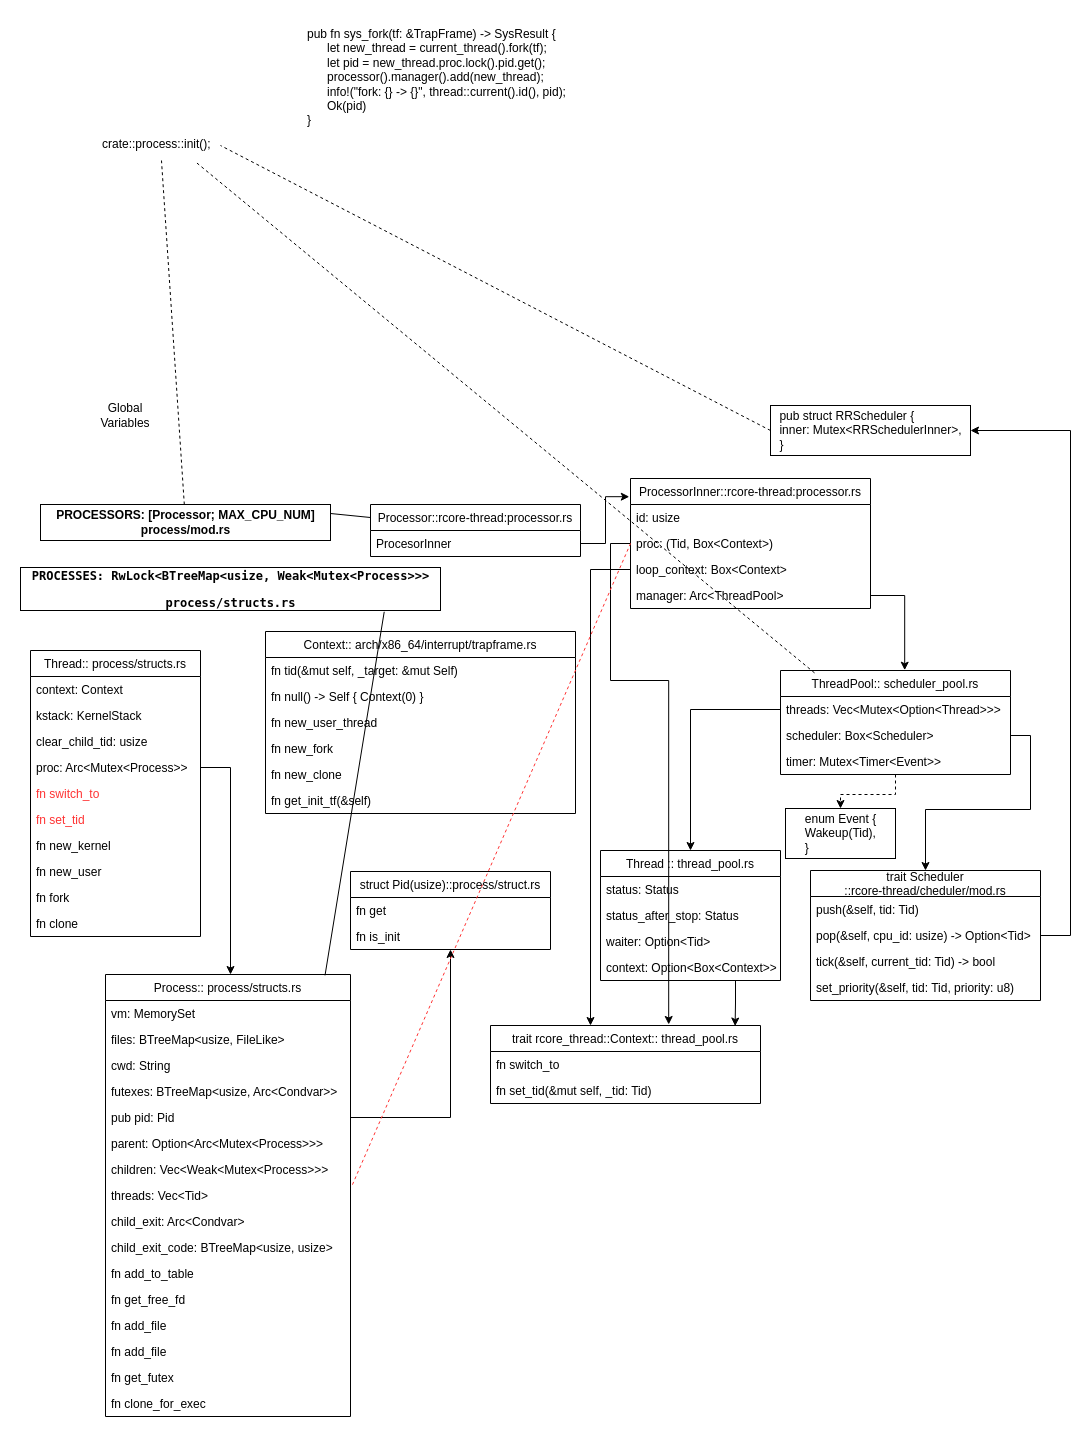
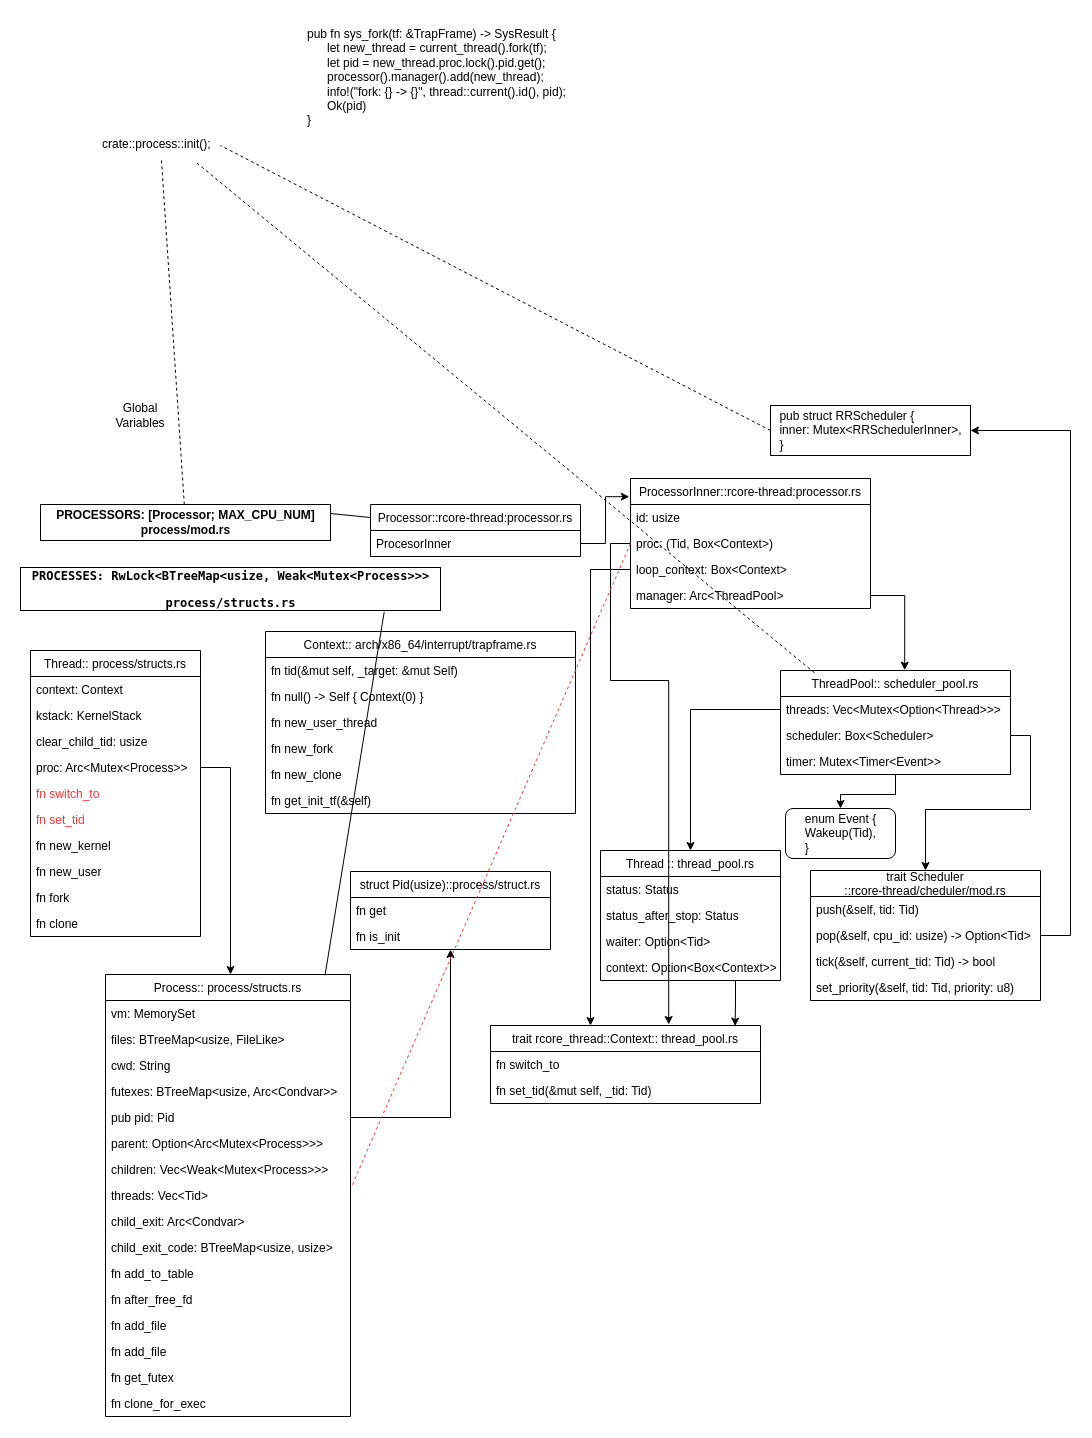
node "Global Variables": moved (126, 416) -> (141, 416)
edge "ThreadPool:: scheduler_pool.rs" -> "enum Event { Wakeup(Tid), }": style dashed -> solid
node "enum Event { Wakeup(Tid), }": shape rectangle -> rounded rectangle
node "fn get_free_fd": label "fn get_free_fd" -> "fn after_free_fd"
